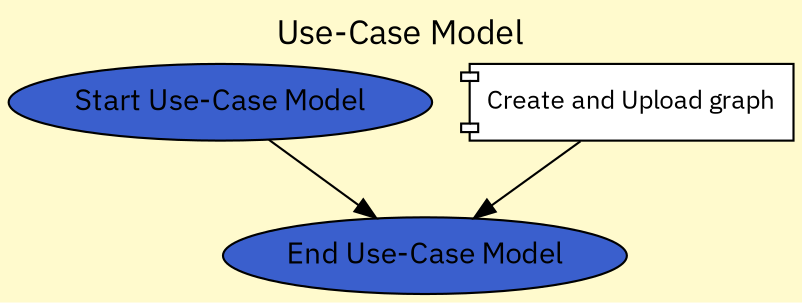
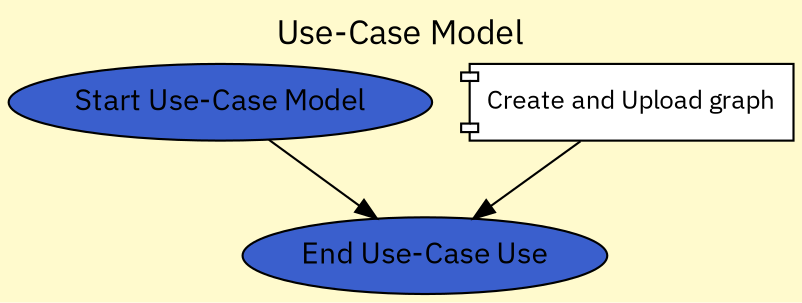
node "End Use-Case Model": label "End Use-Case Model" -> "End Use-Case Use"
